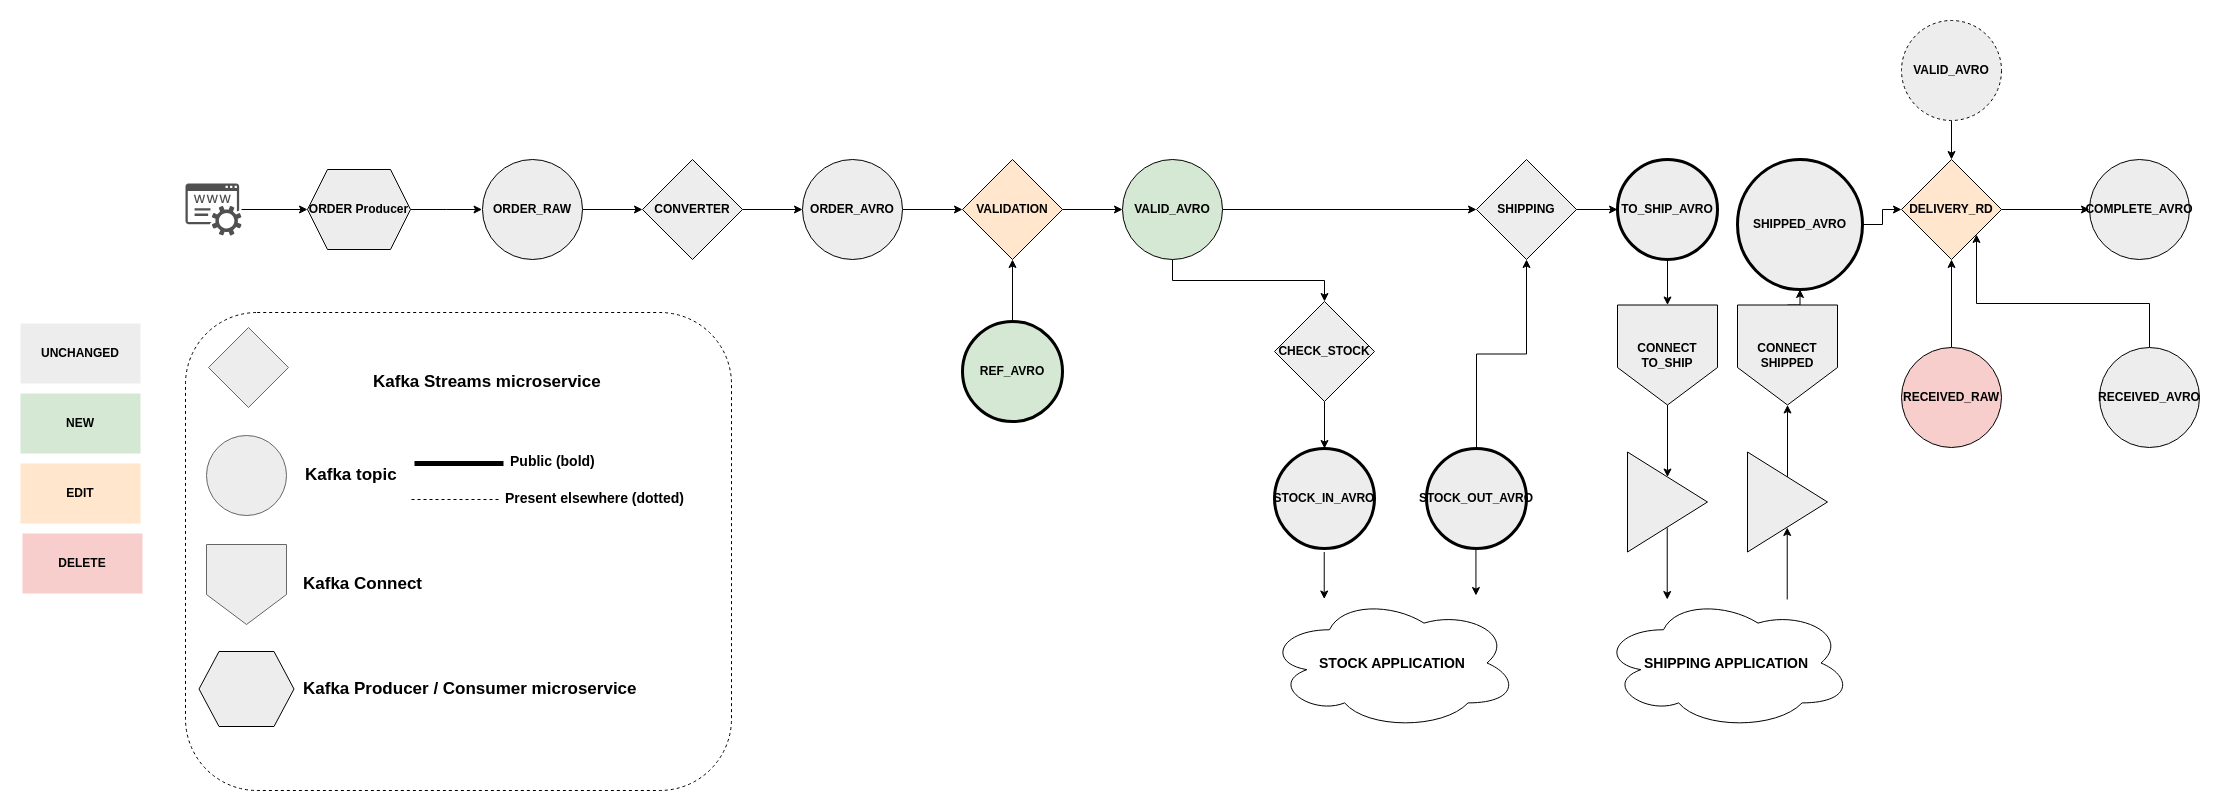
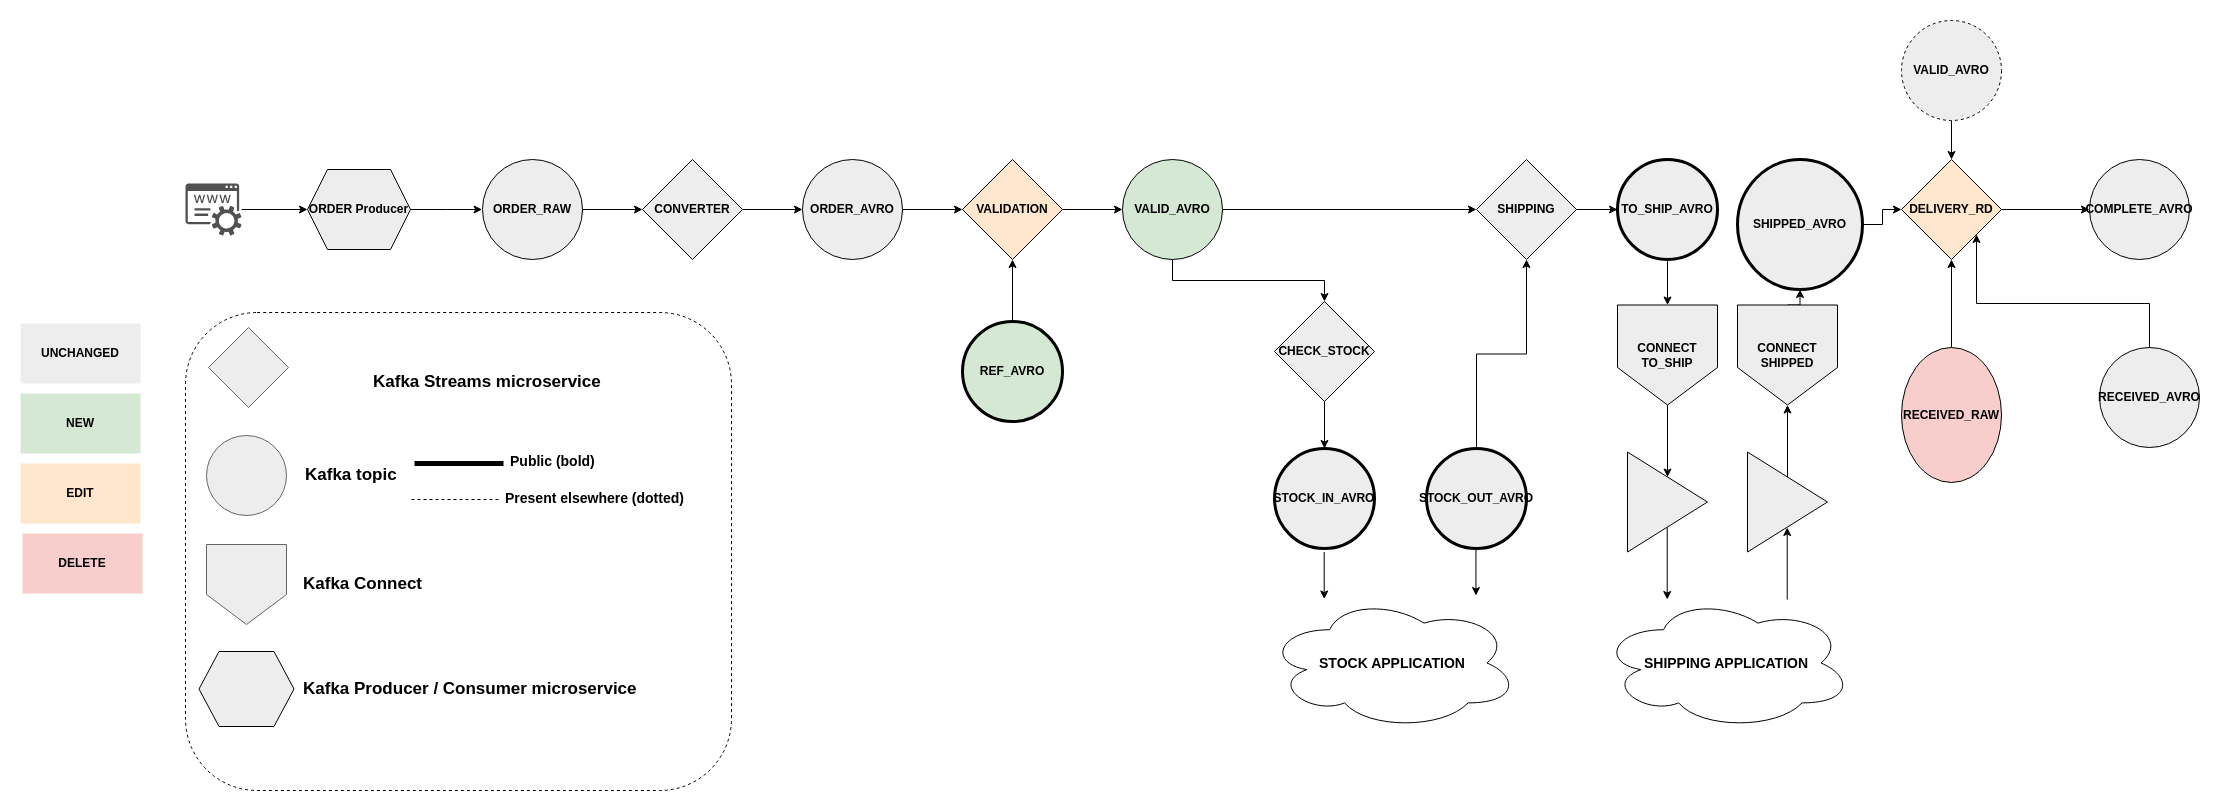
node "RECEIVED_RAW": size 100x100 -> 100x135
